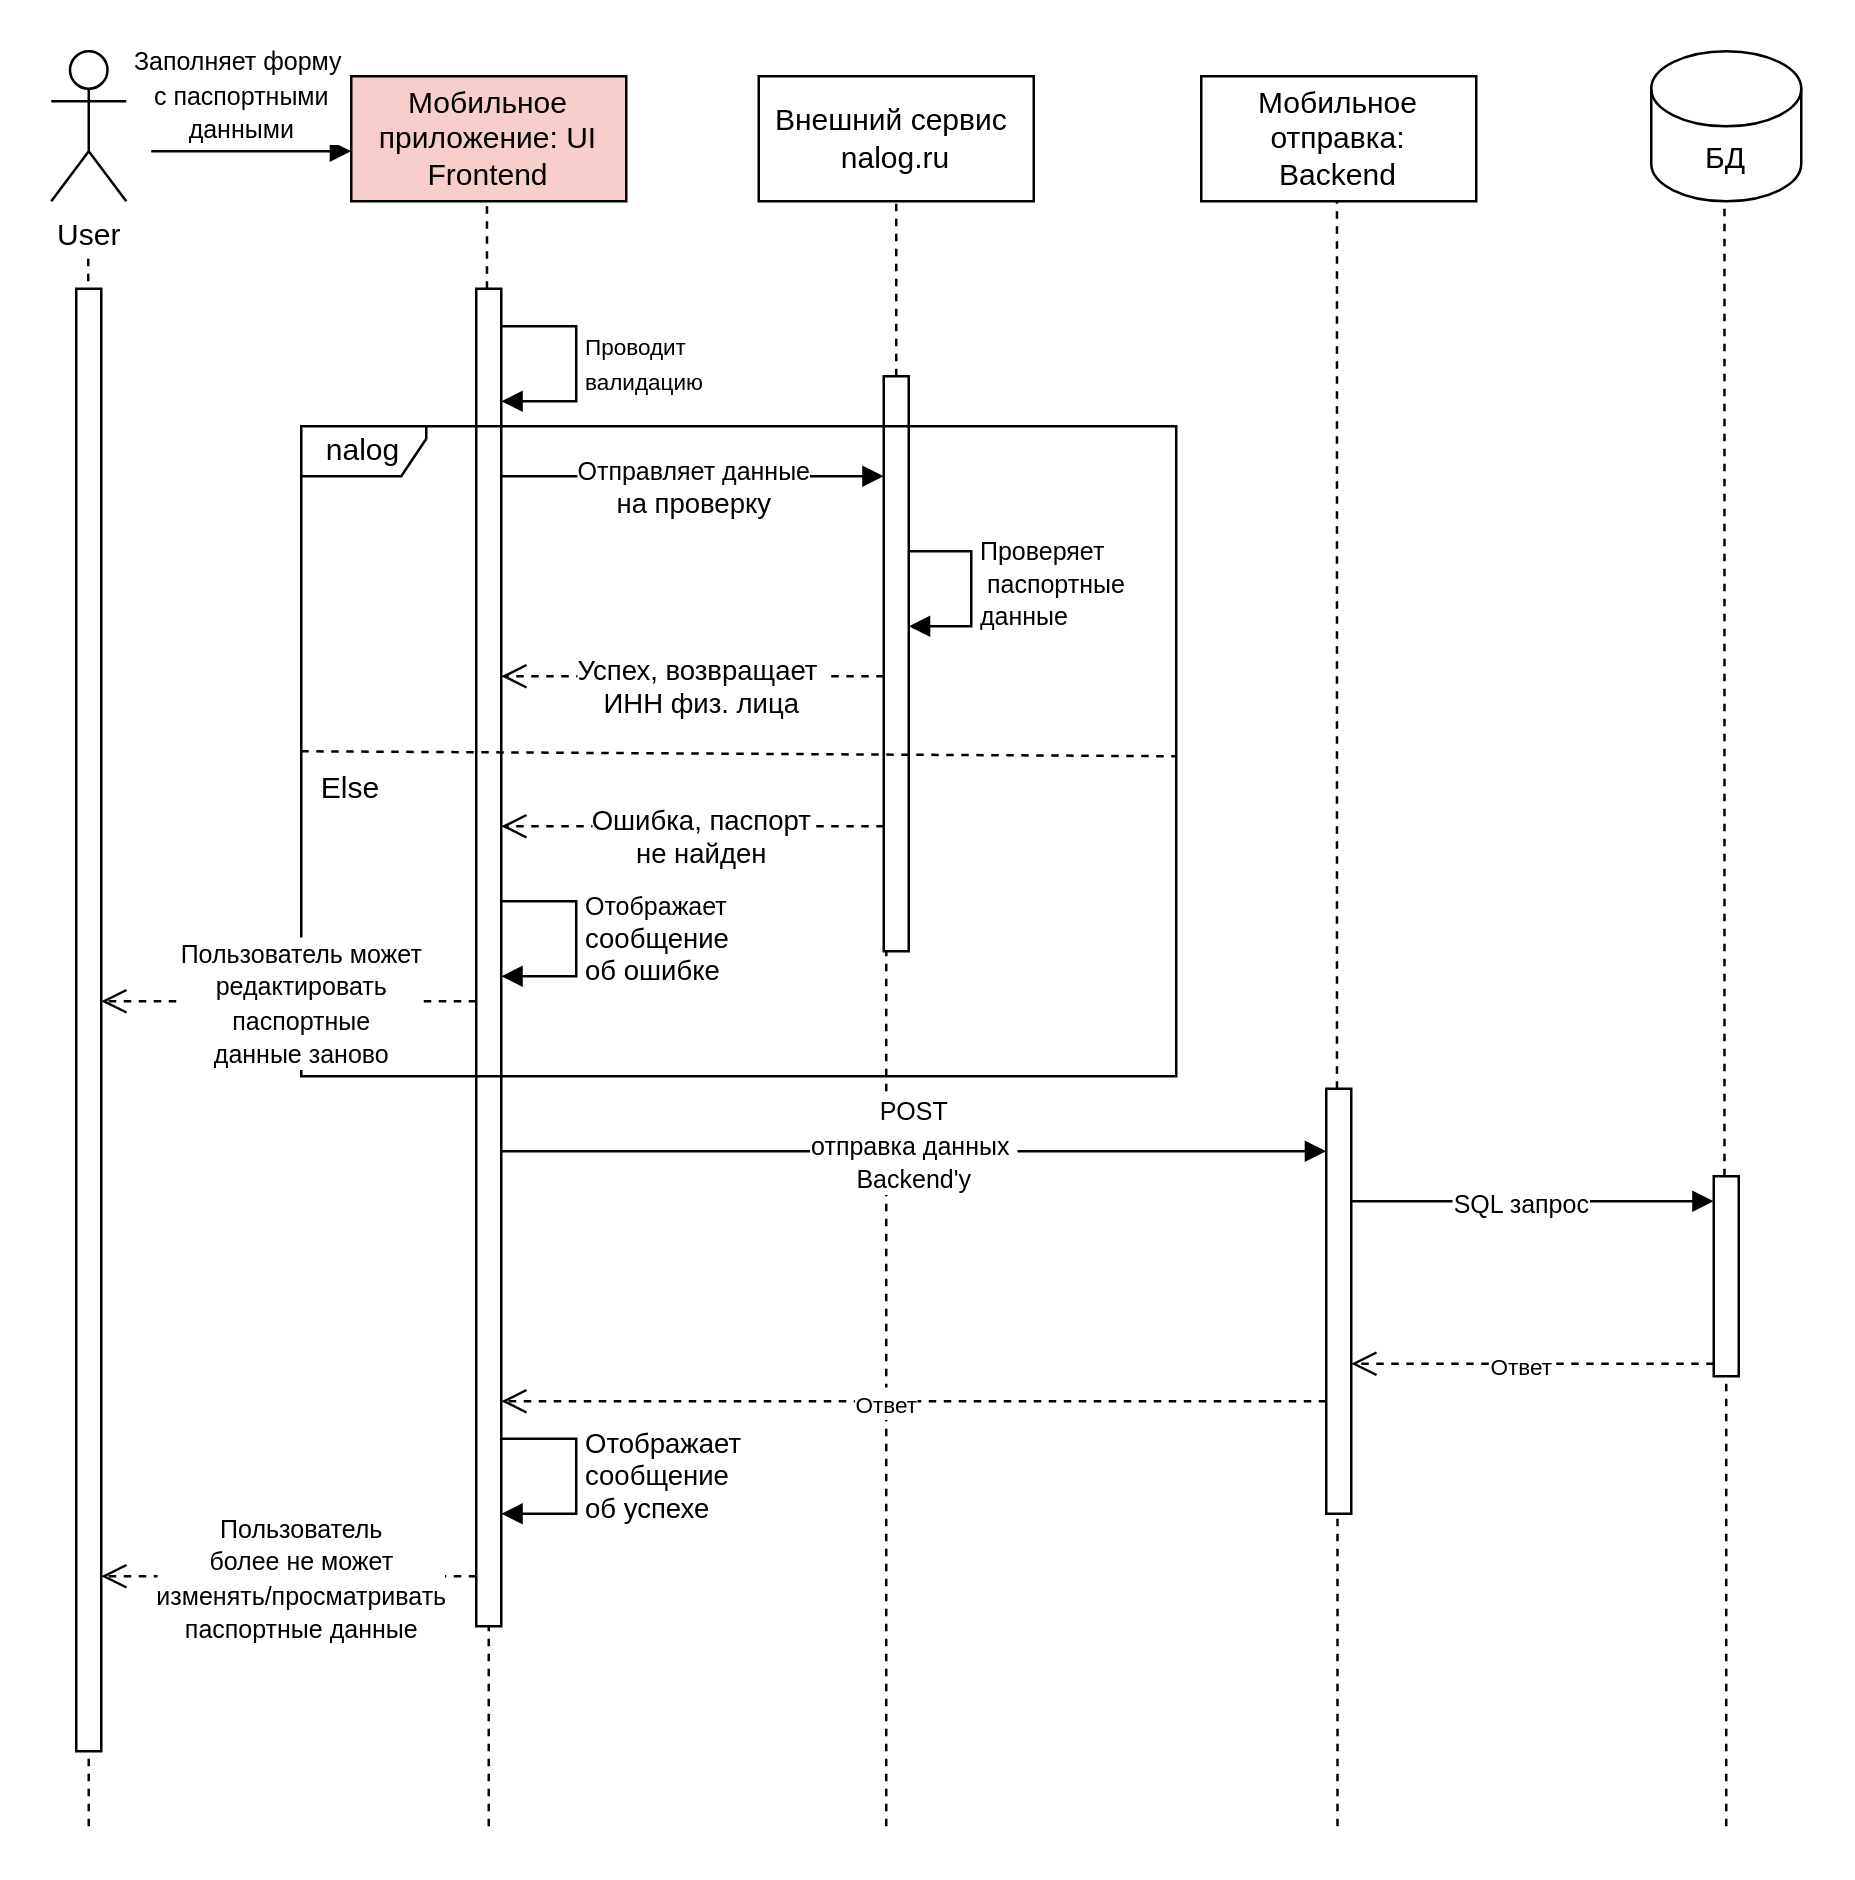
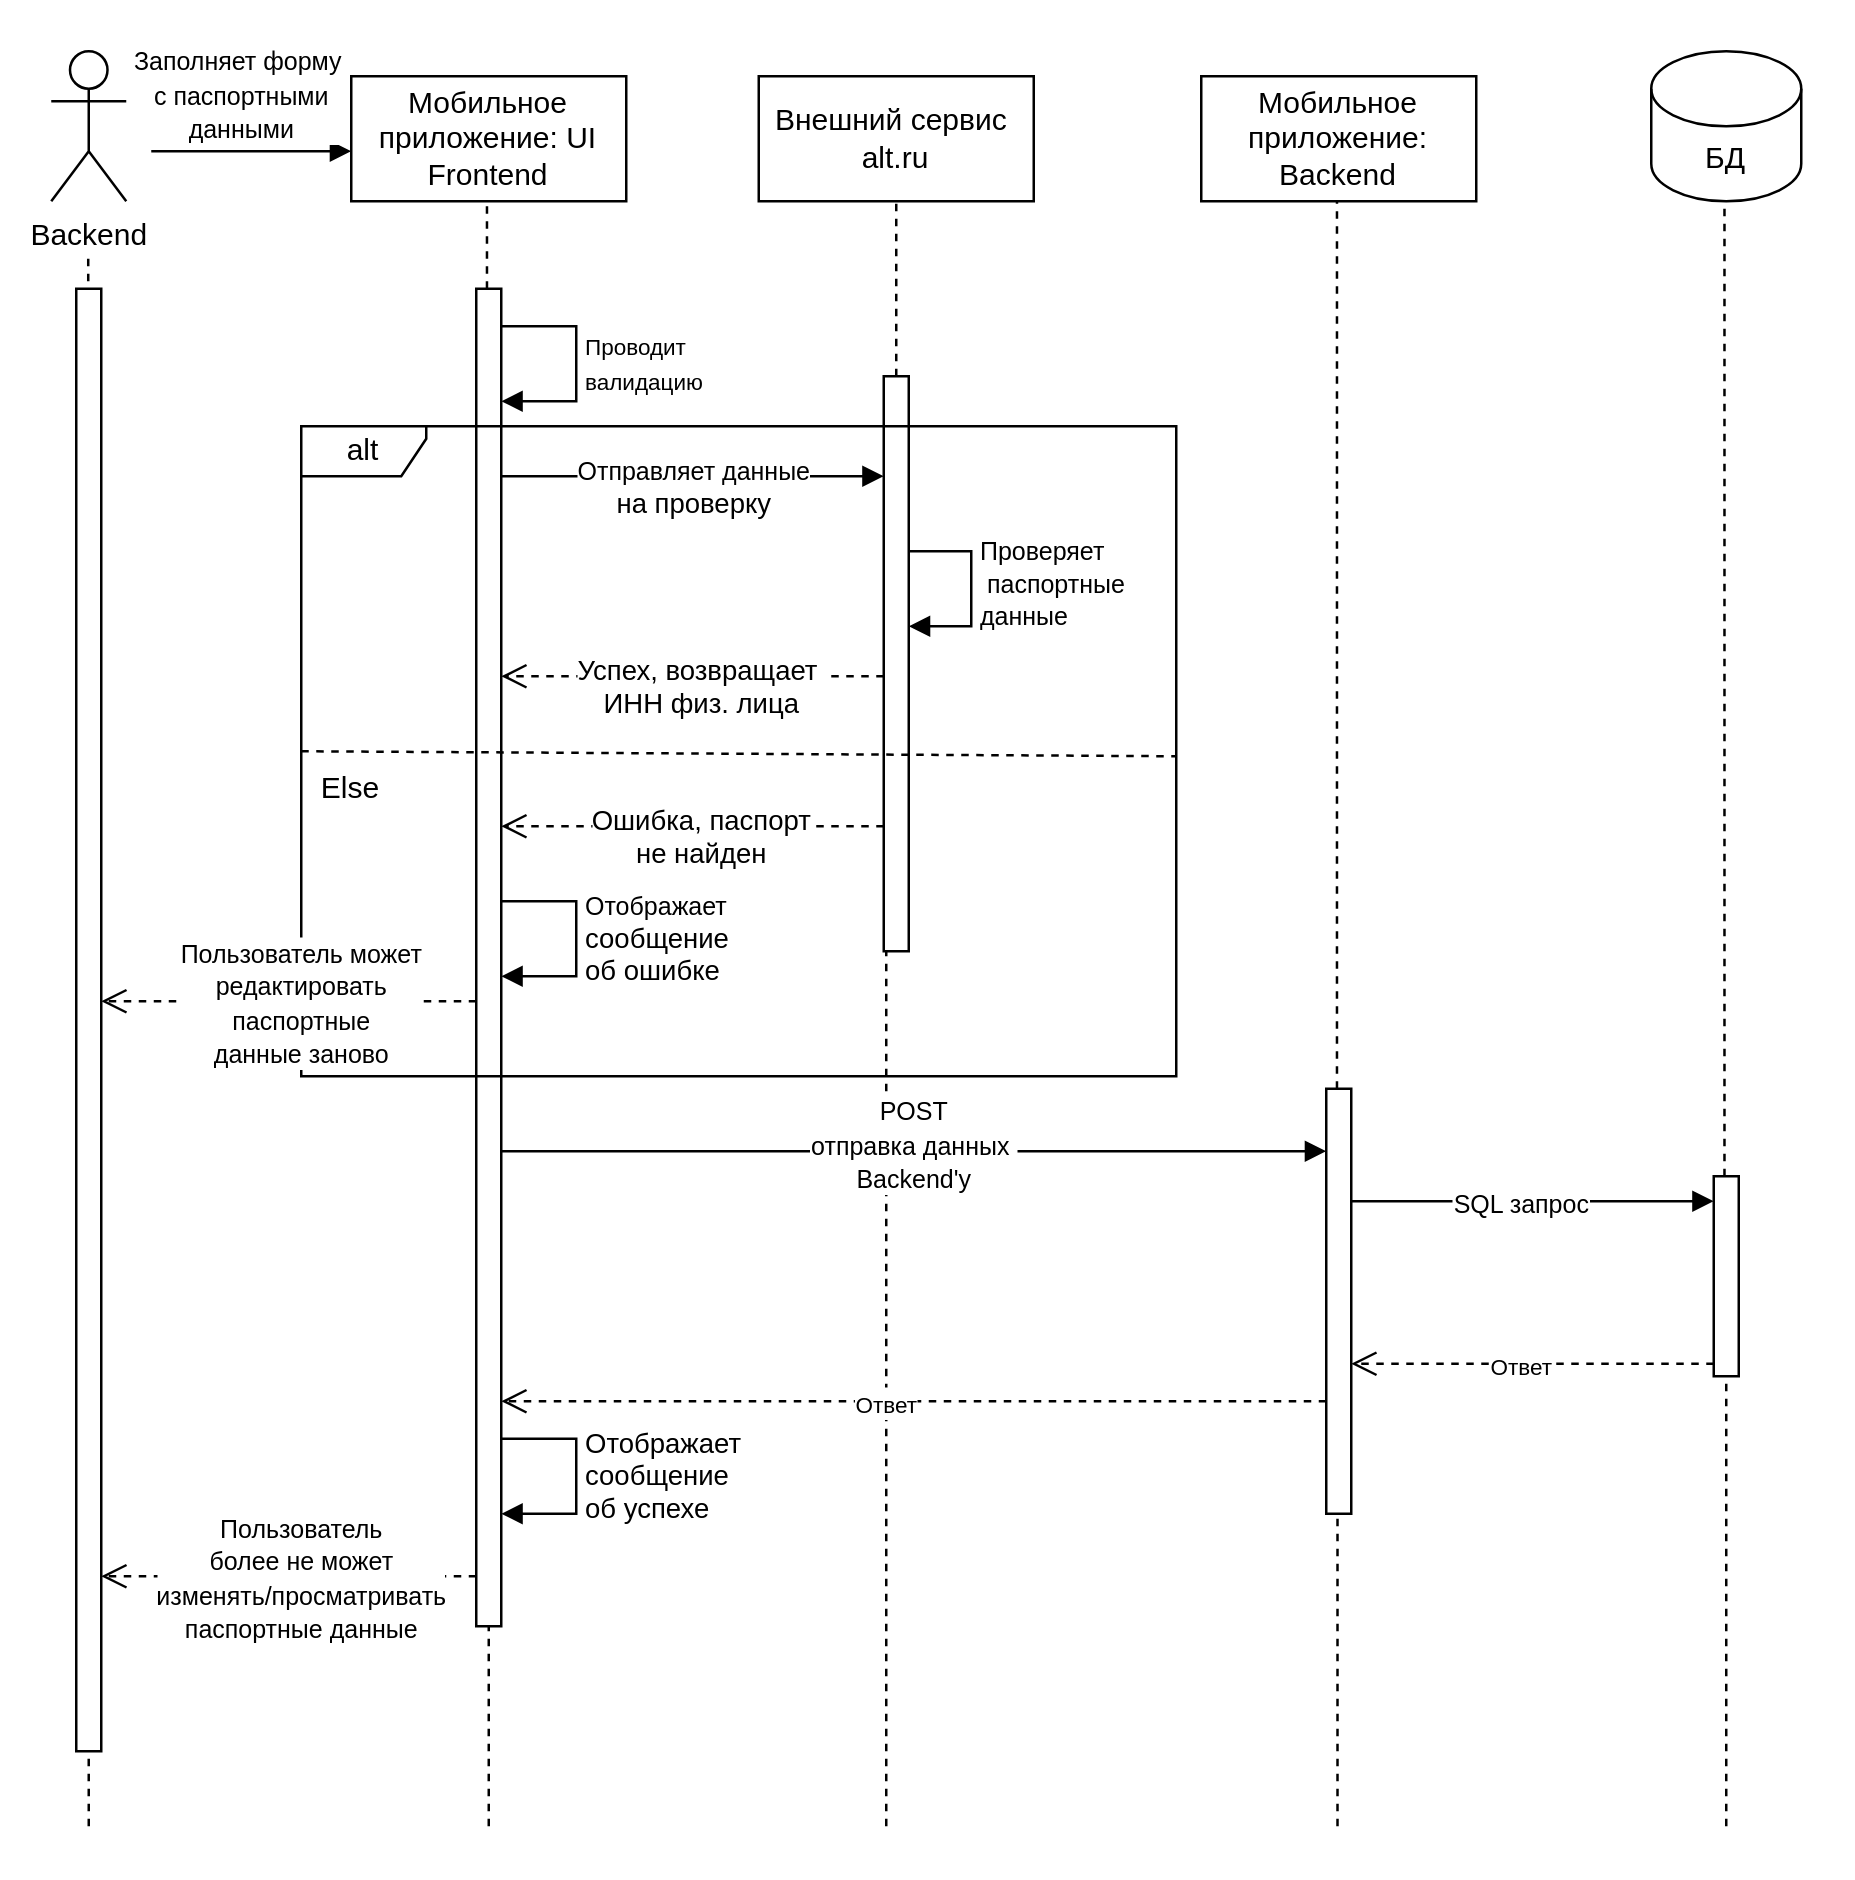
node "Мобильное приложение: UI Frontend": fillcolor #f8cecc -> #ffffff
node "Внешний сервис nalog.ru": label "Внешний сервис nalog.ru" -> "Внешний сервис alt.ru"
node "Мобильное отправка: Backend": label "Мобильное отправка: Backend" -> "Мобильное приложение: Backend"
node "User": label "User" -> "Backend"
node "nalog": label "nalog" -> "alt"
